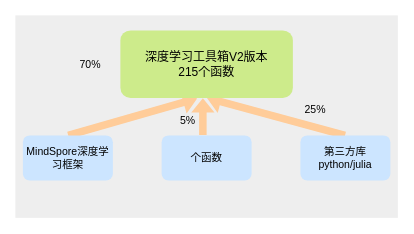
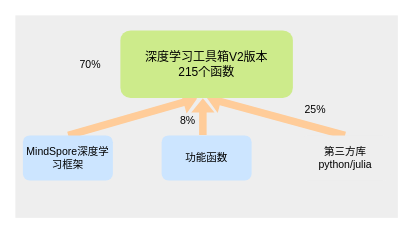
node "5%": label "5%" -> "8%"
node "个函数": label "个函数" -> "功能函数"
node "第三方库python/julia": fillcolor #cce5ff -> #eeeeee
